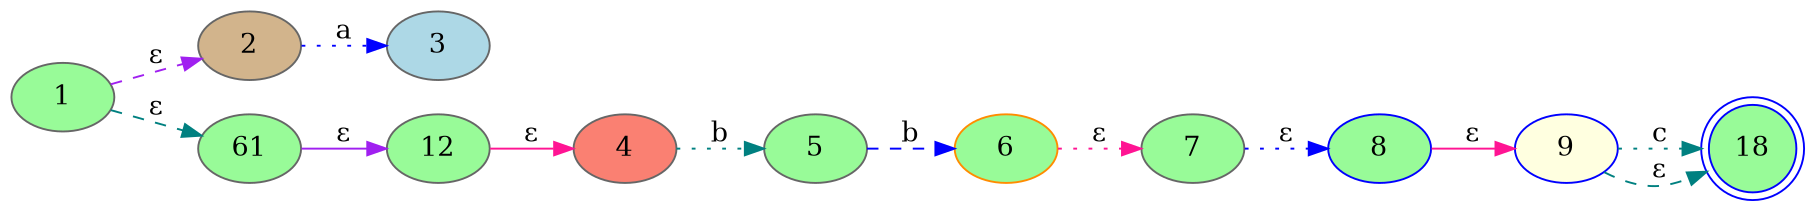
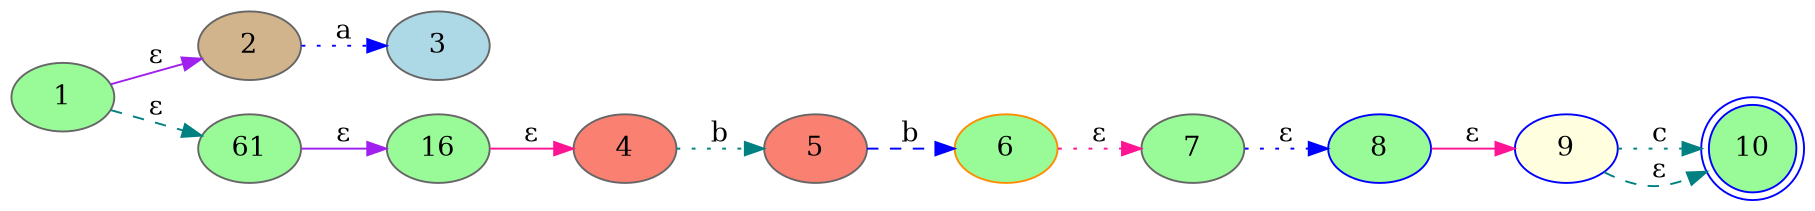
edge "1" -> "2": style dashed -> solid
node "12": label "12" -> "16"
node "5": fillcolor palegreen -> salmon
node "18": label "18" -> "10"
